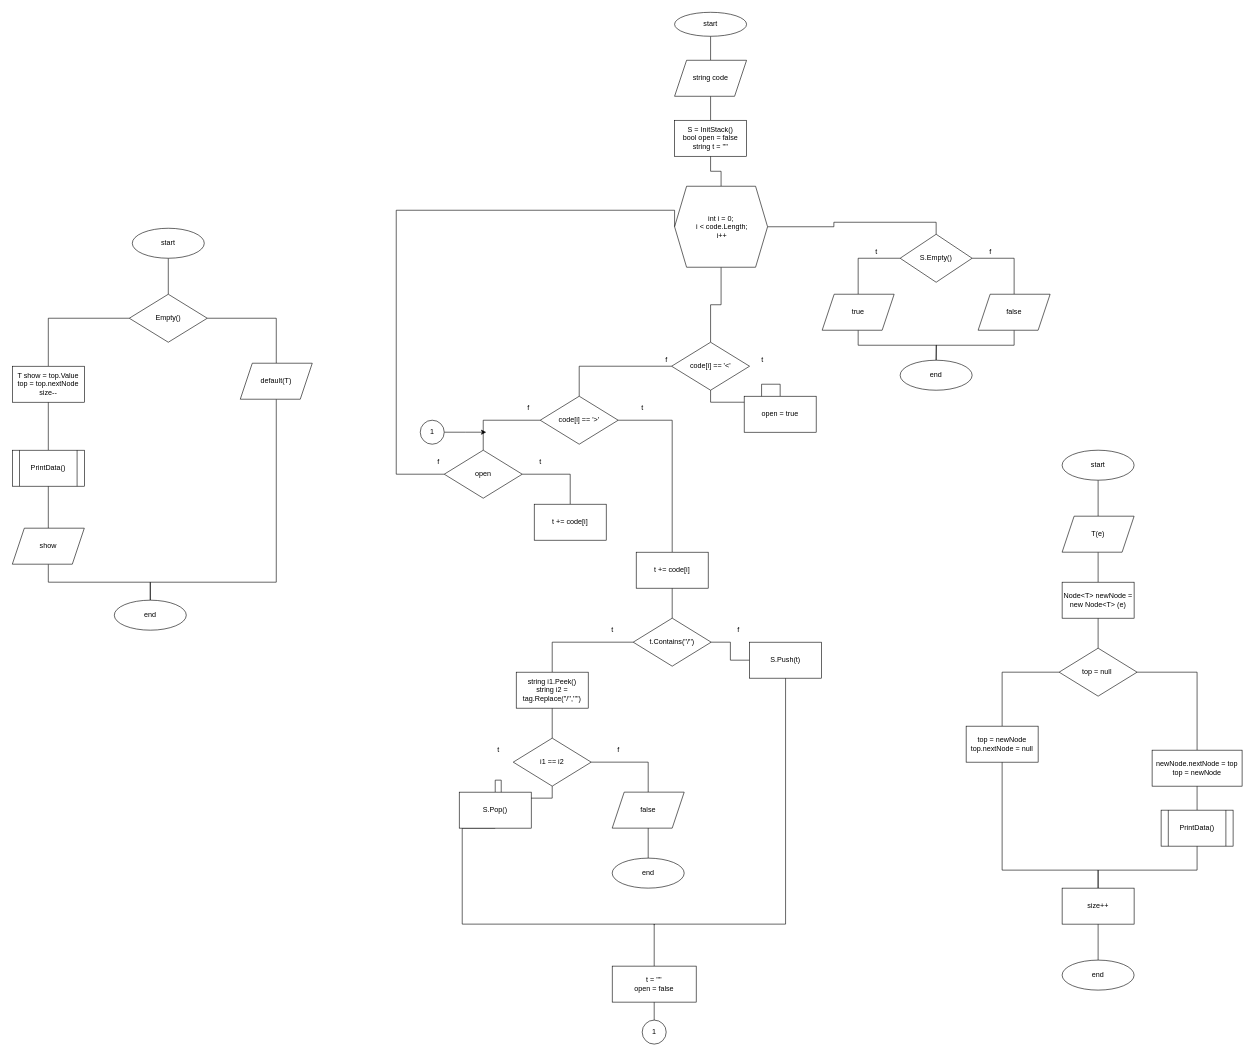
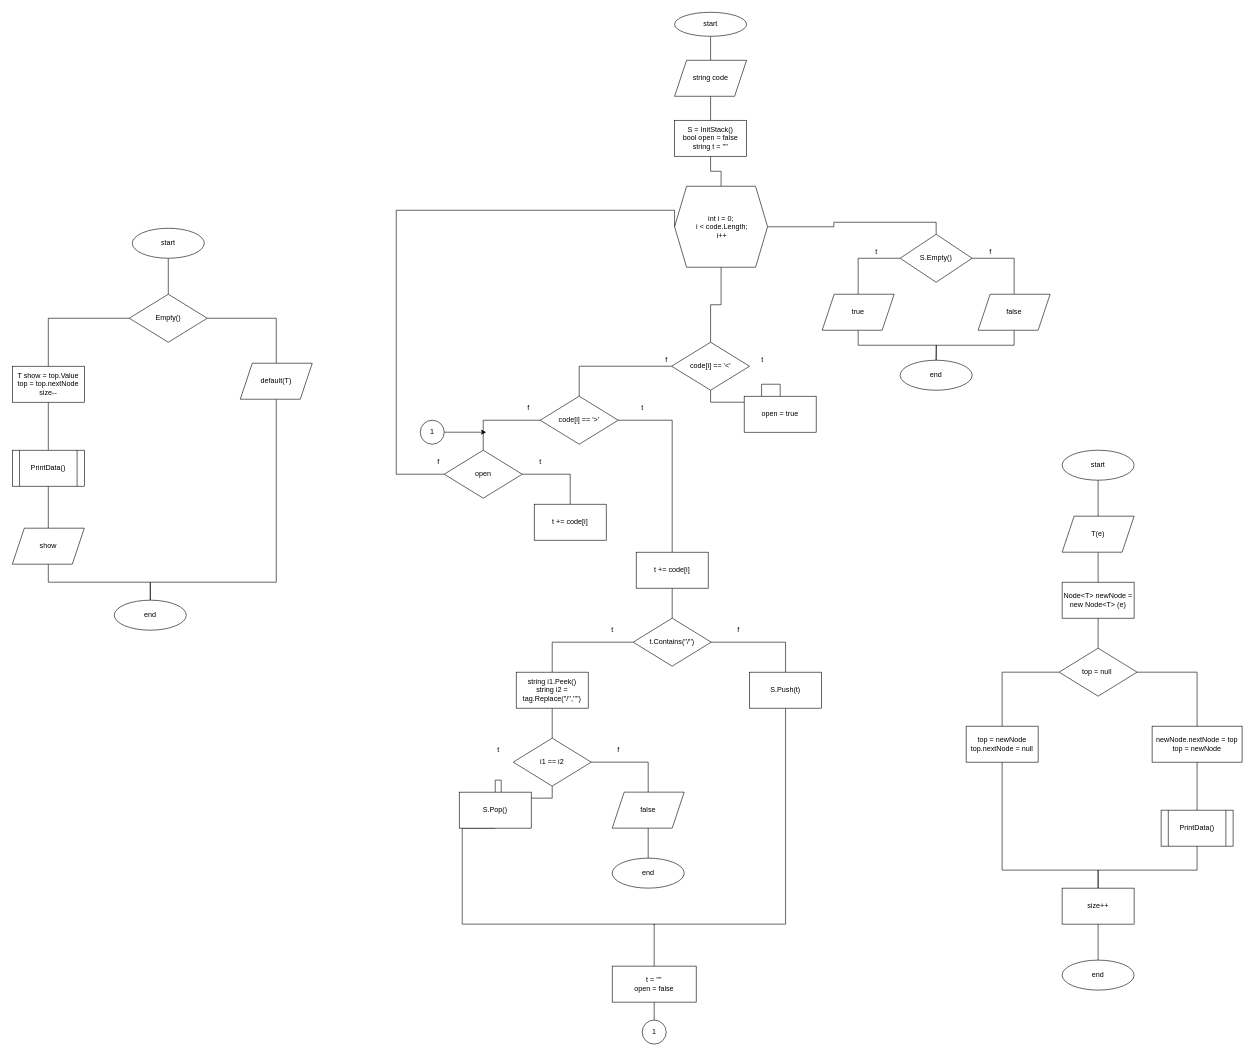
node "S.Push(t)": moved (786, 660) -> (786, 690)
node "newNode.nextNode = top top = newNode": moved (1197, 768) -> (1197, 744)
